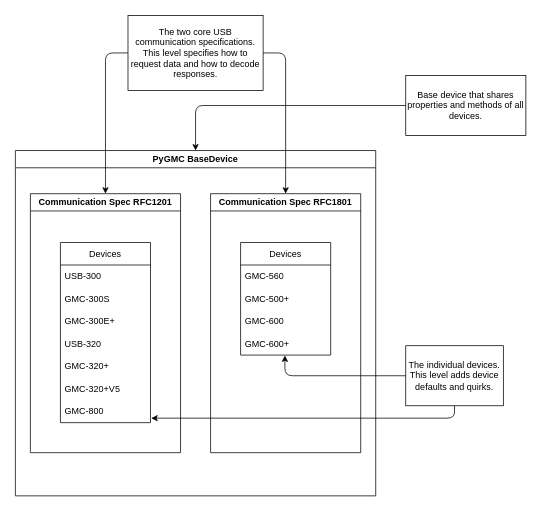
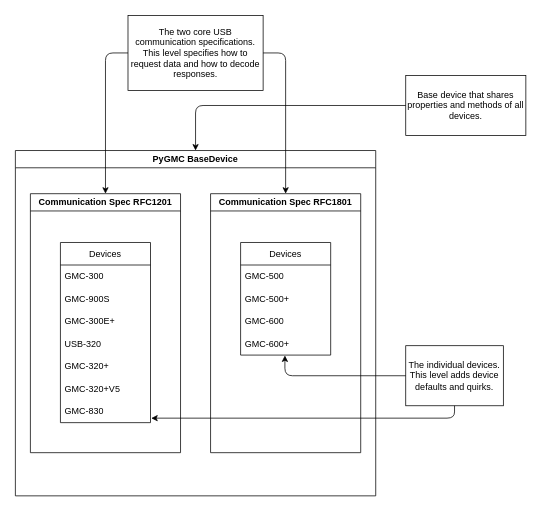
node "USB-300": label "USB-300" -> "GMC-300"
node "GMC-560": label "GMC-560" -> "GMC-500"
node "GMC-300S": label "GMC-300S" -> "GMC-900S"
node "GMC-800": label "GMC-800" -> "GMC-830"
